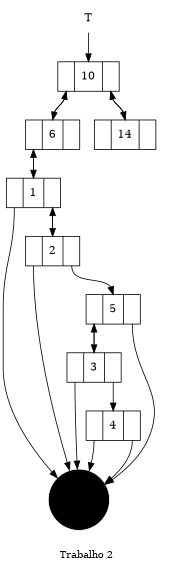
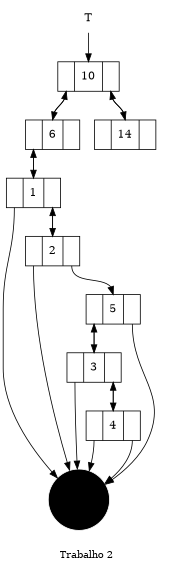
edge "4" -> "3": added
